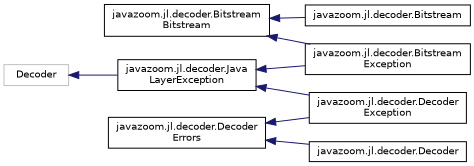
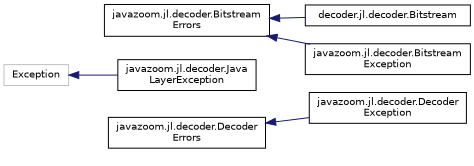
node "javazoom.jl.decoder.Bitstream": label "javazoom.jl.decoder.Bitstream" -> "decoder.jl.decoder.Bitstream"
node "javazoom.jl.decoder.Bitstream Bitstream": label "javazoom.jl.decoder.Bitstream Bitstream" -> "javazoom.jl.decoder.Bitstream Errors"
edge "javazoom.jl.decoder.Bitstream Exception" -> "javazoom.jl.decoder.Java LayerException": removed
node "Decoder": label "Decoder" -> "Exception"
edge "javazoom.jl.decoder.Decoder Exception" -> "javazoom.jl.decoder.Java LayerException": removed
node "javazoom.jl.decoder.Decoder": removed
